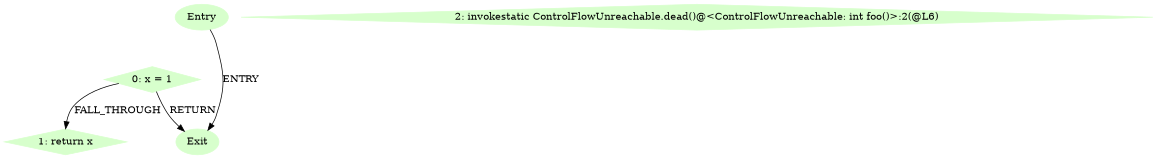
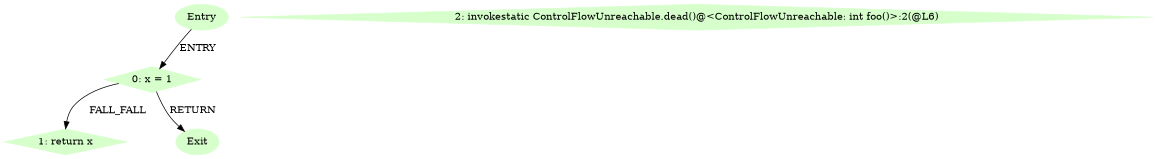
edge "Entry" -> "Exit": now "Entry" -> "0: x = 1"
edge "0: x = 1" -> "1: return x": label "FALL_THROUGH" -> "FALL_FALL"
